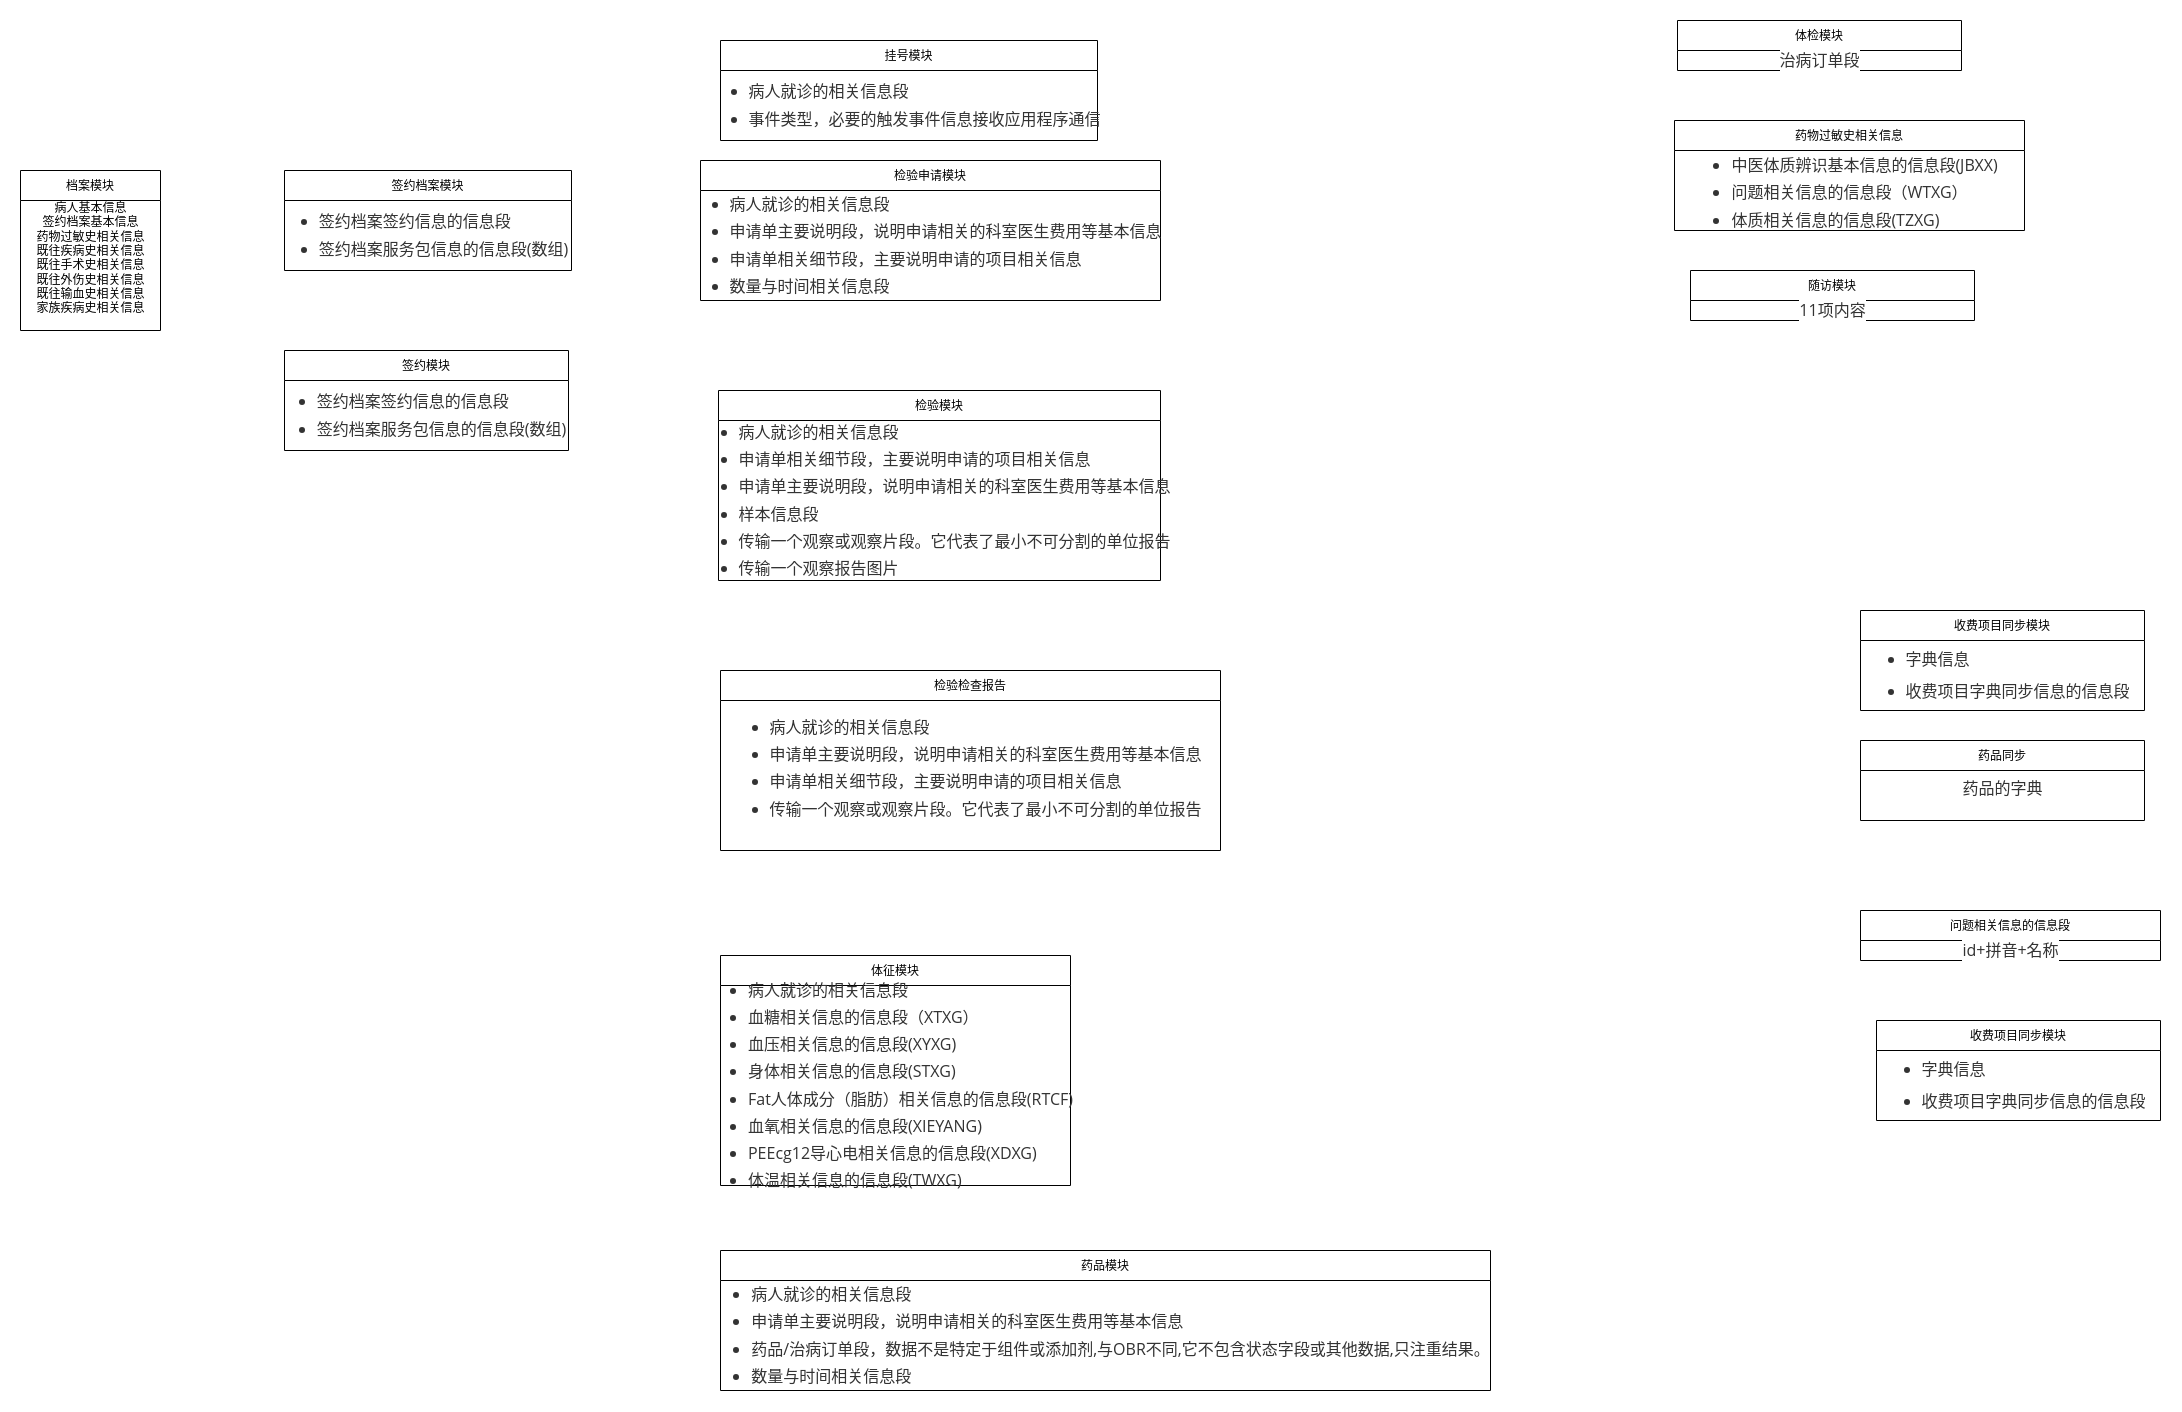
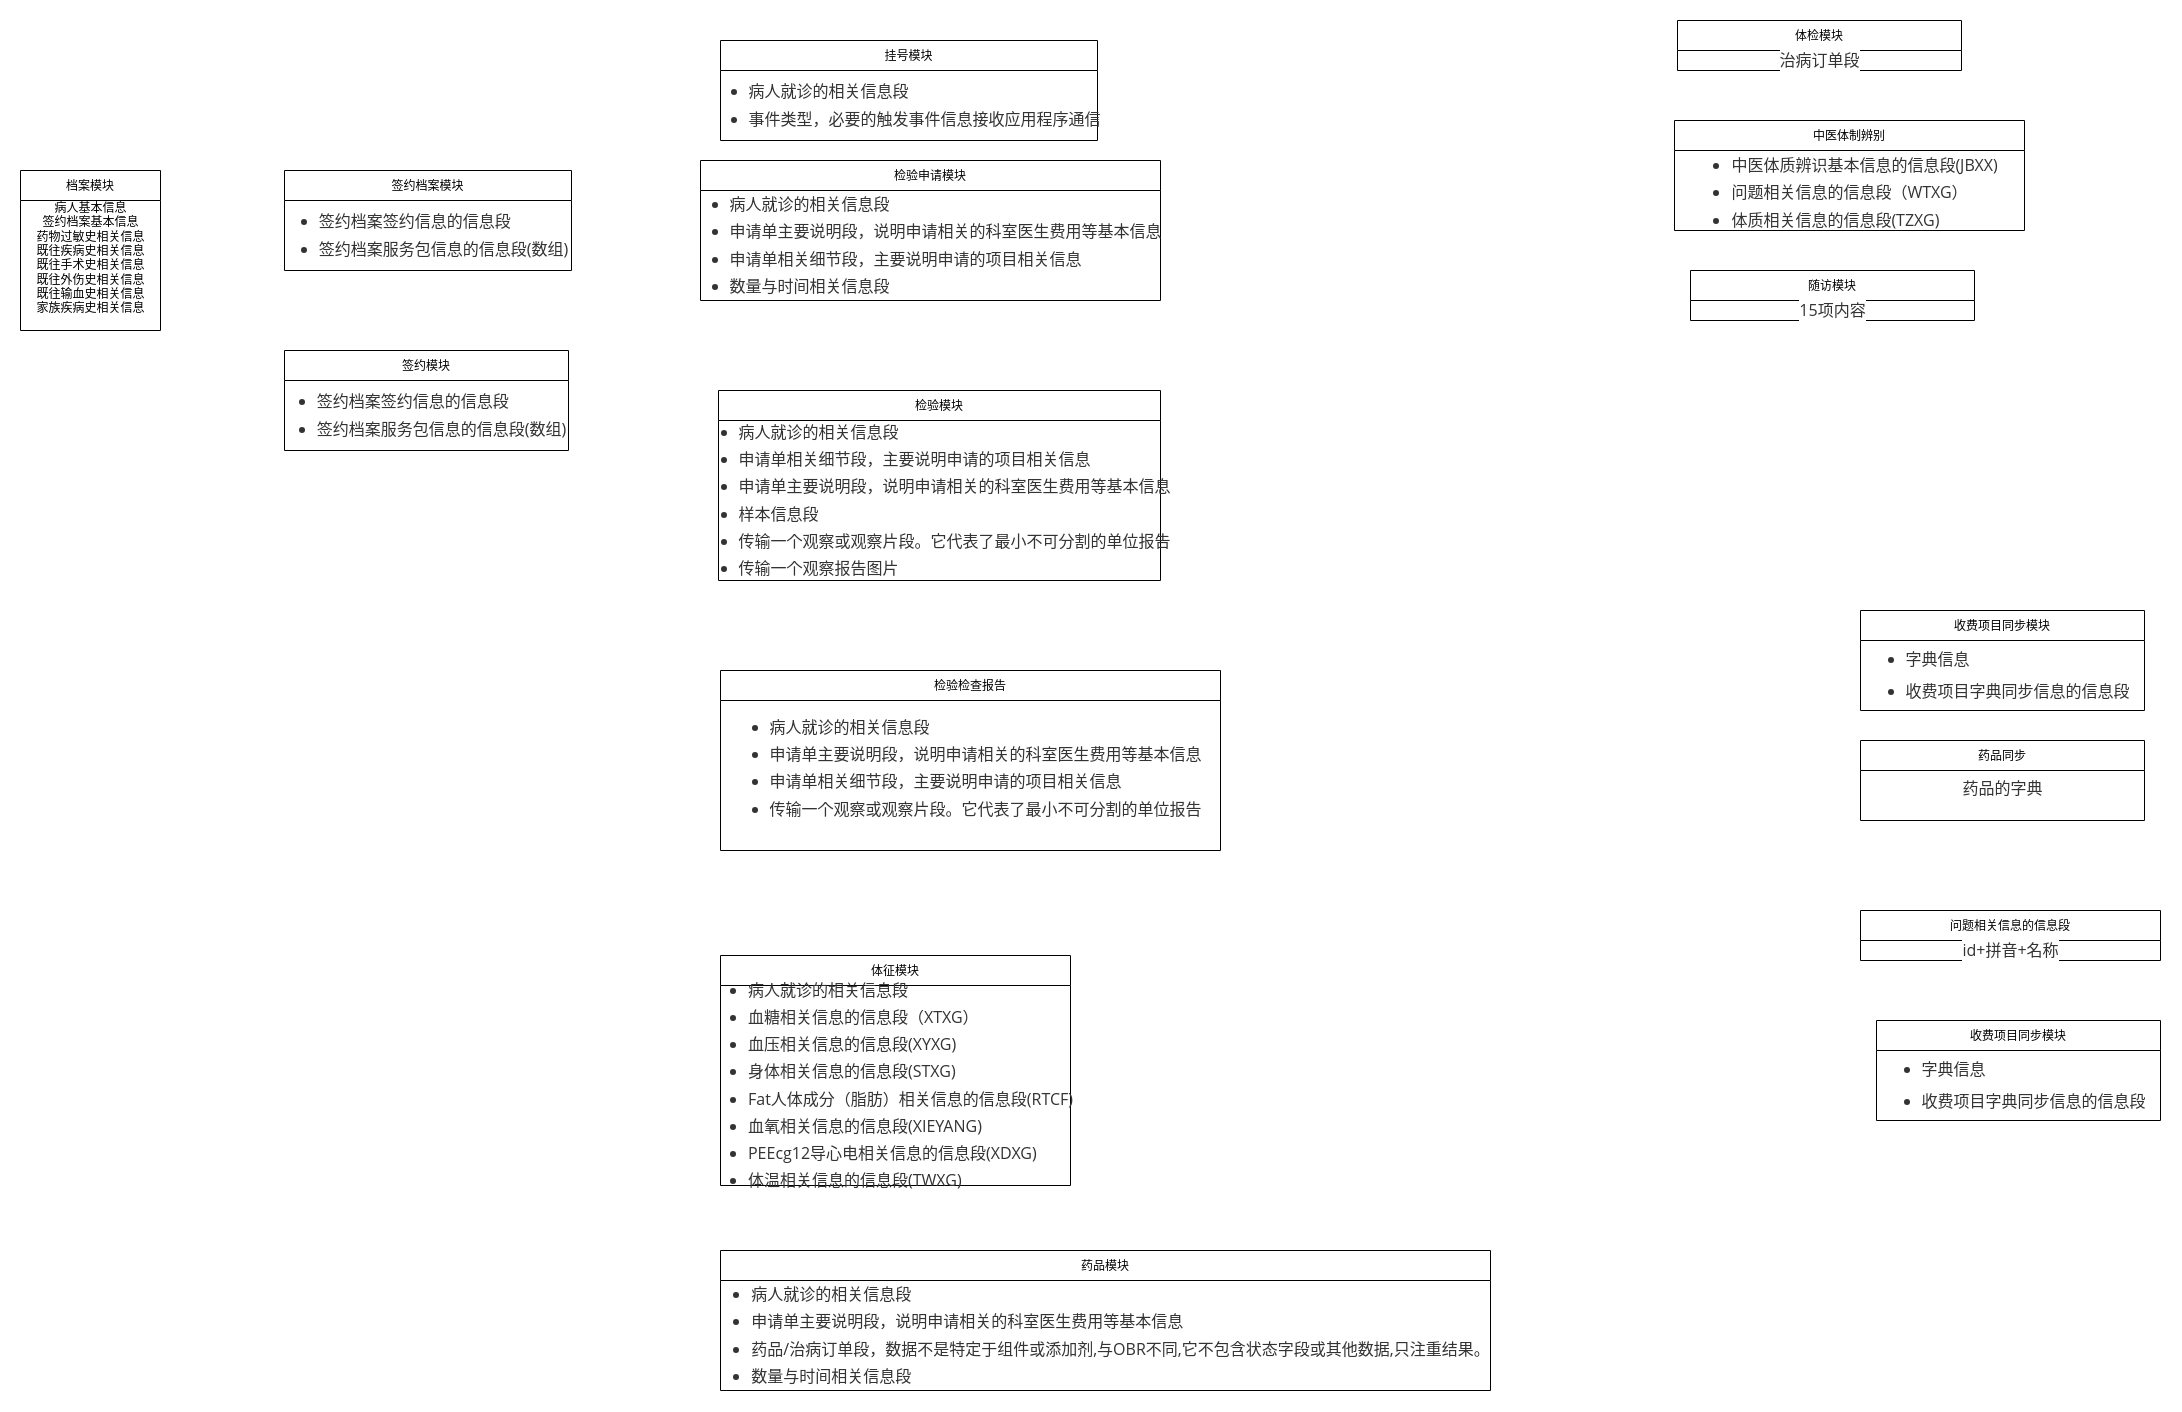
node "药物过敏史相关信息": label "药物过敏史相关信息" -> "中医体制辨别"
node "11项内容": label "11项内容" -> "15项内容"
